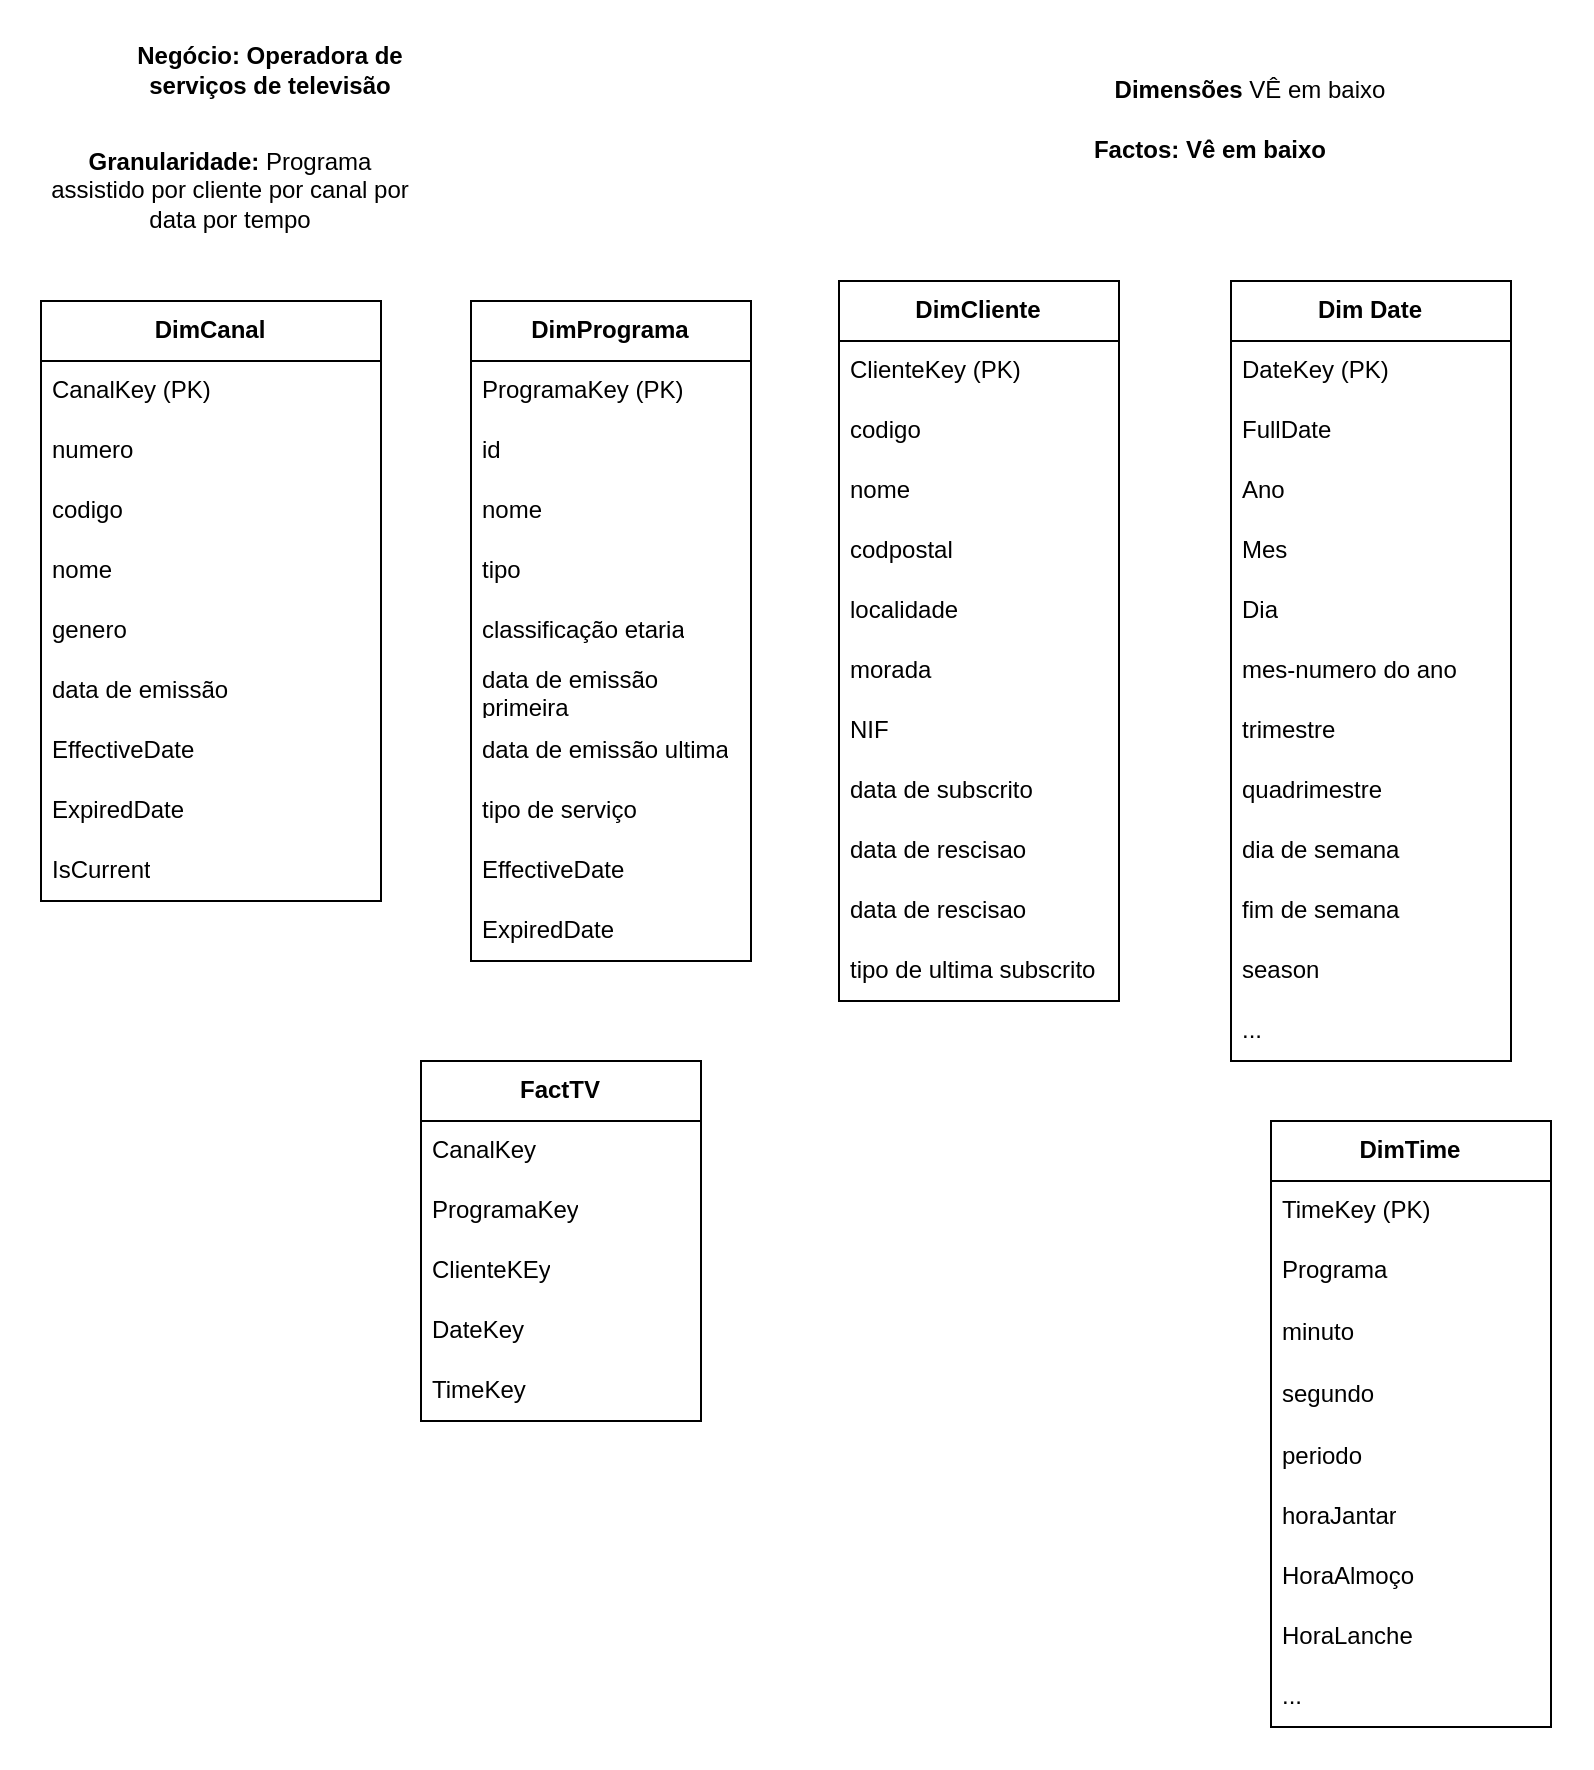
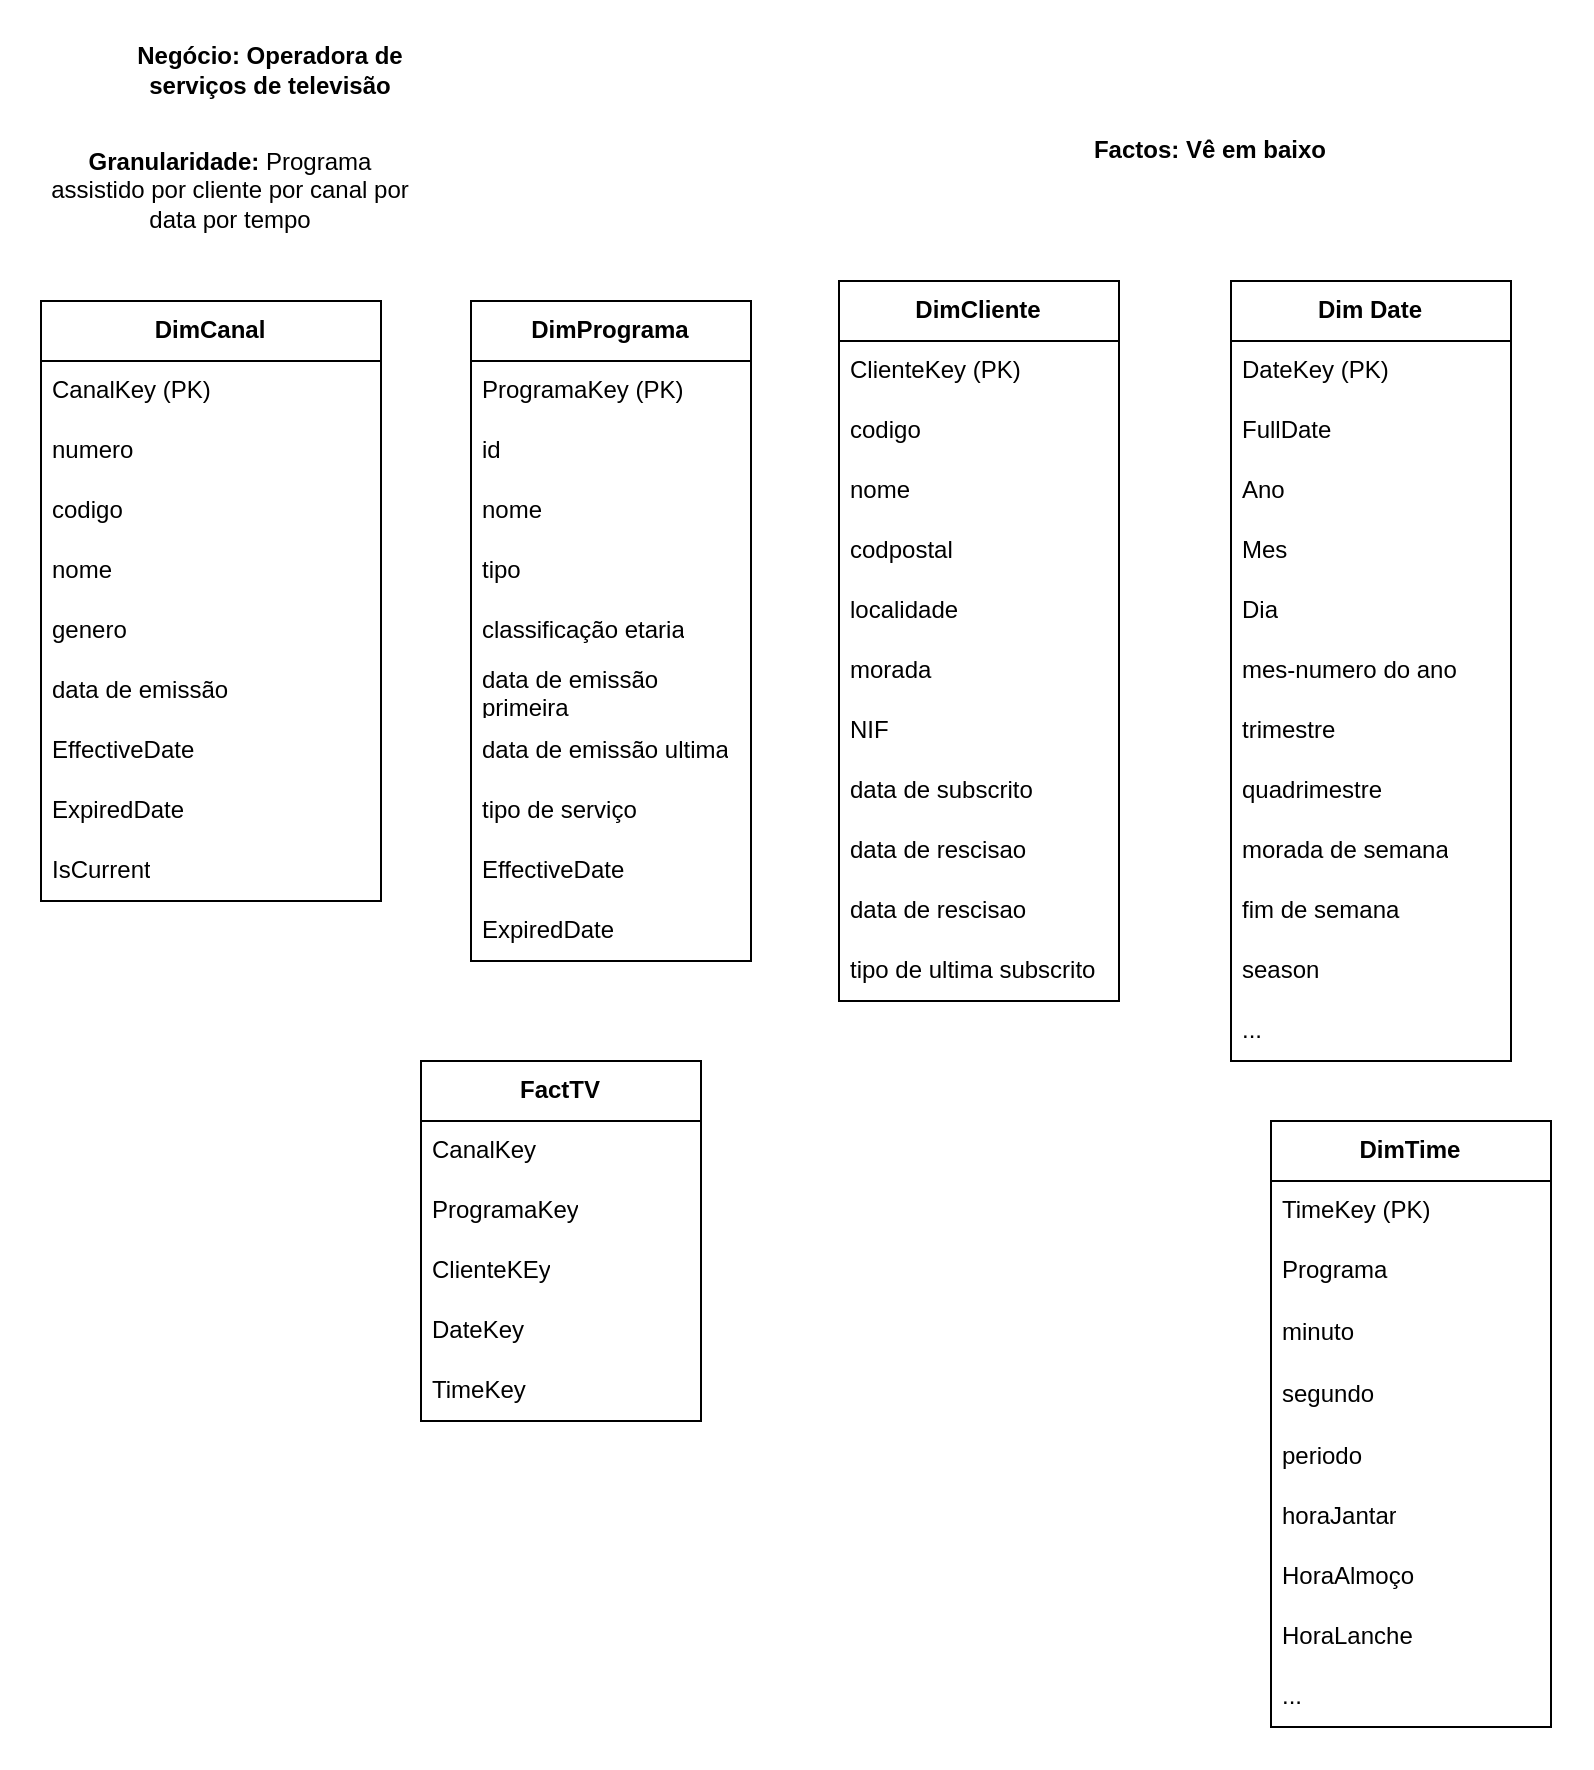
node "Dimensões VÊ em baixo": removed
node "dia de semana": label "dia de semana" -> "morada de semana"
